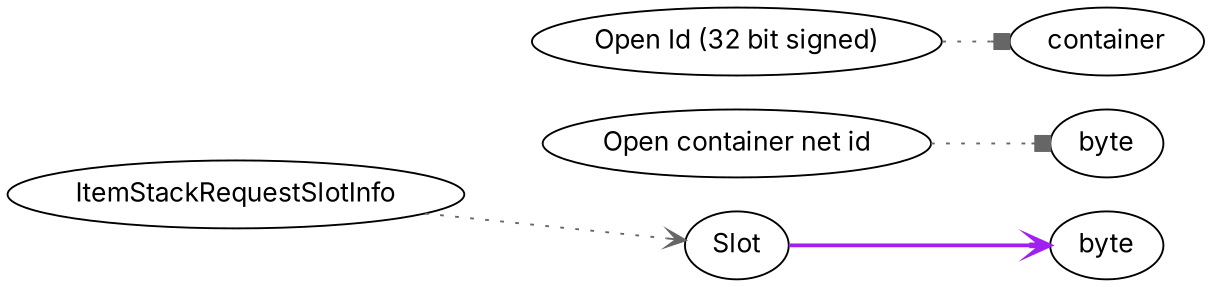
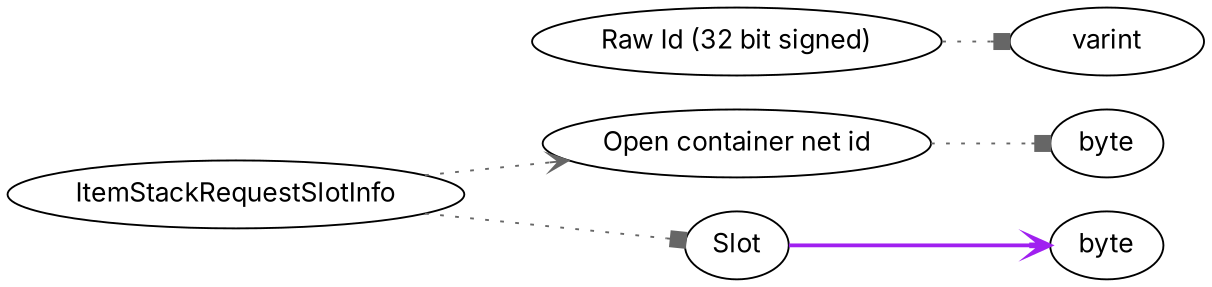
node "Open Id (32 bit signed)": label "Open Id (32 bit signed)" -> "Raw Id (32 bit signed)"
node "container": label "container" -> "varint"
edge "ItemStackRequestSlotInfo" -> "Open container net id": added
edge "ItemStackRequestSlotInfo" -> "Slot": arrowhead vee -> box
